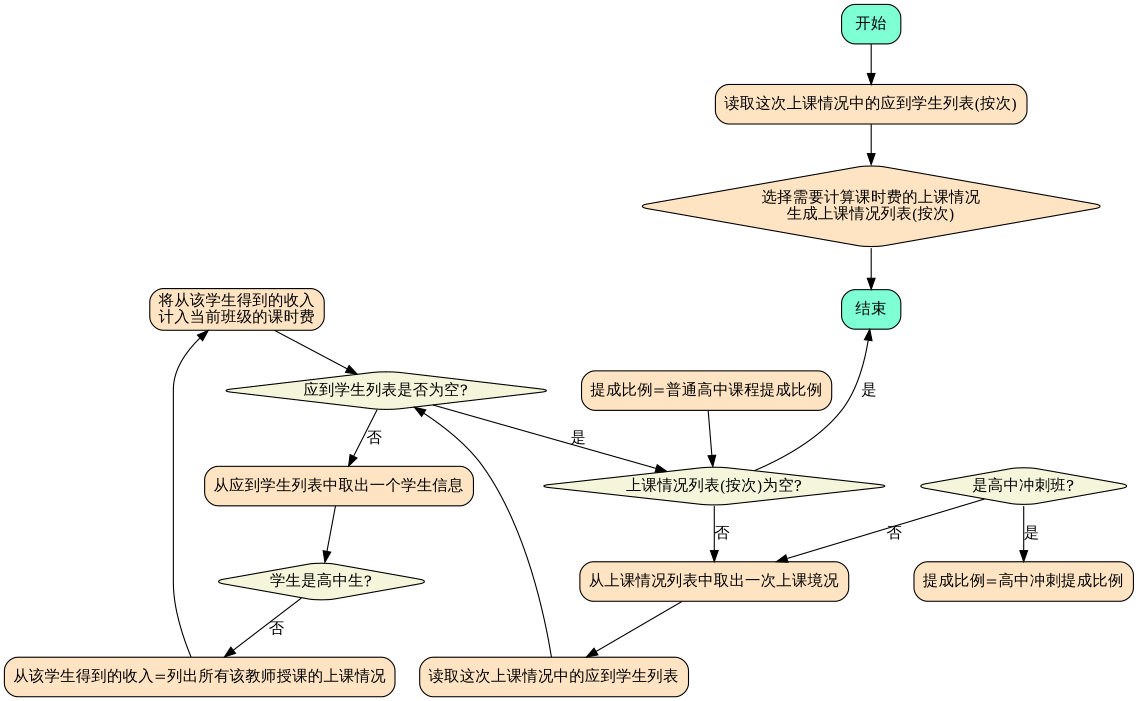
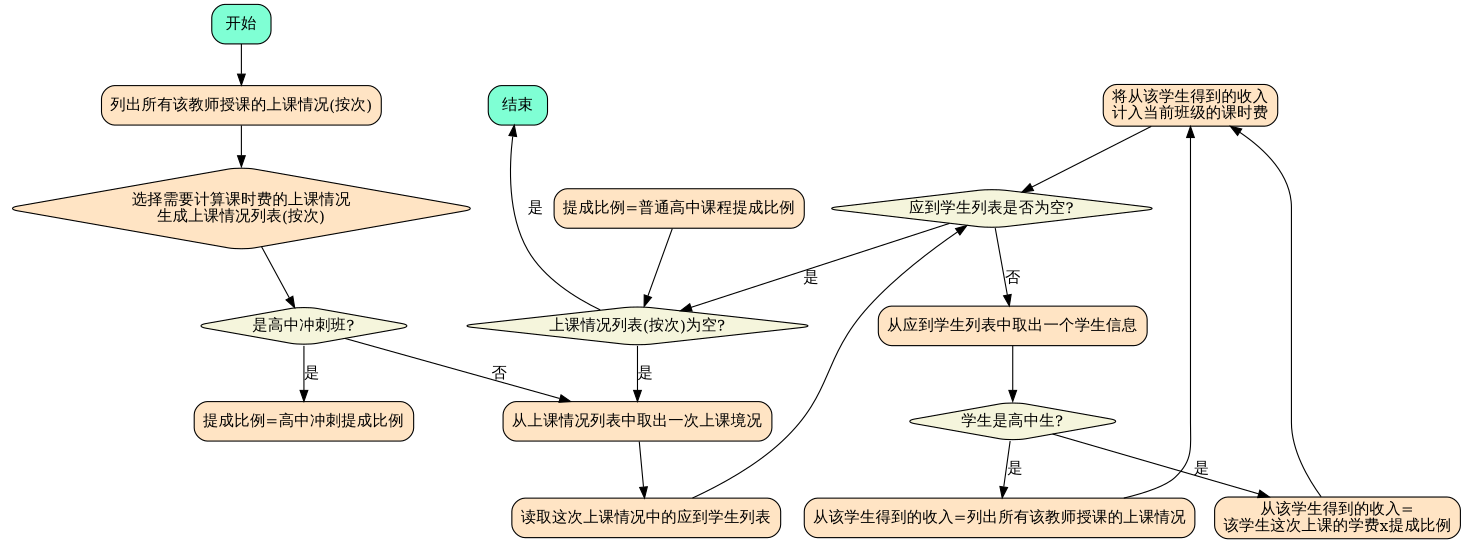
node "读取这次上课情况中的应到学生列表(按次)": label "读取这次上课情况中的应到学生列表(按次)" -> "列出所有该教师授课的上课情况(按次)"
edge "选择需要计算课时费的上课情况 生成上课情况列表(按次)" -> "结束": now "选择需要计算课时费的上课情况 生成上课情况列表(按次)" -> "是高中冲刺班?"
node "从该学生得到的收入= 该学生这次上课的学费x提成比例": added
edge "上课情况列表(按次)为空?" -> "从上课情况列表中取出一次上课境况": label "否" -> "是"
edge "学生是高中生?" -> "从该学生得到的收入=列出所有该教师授课的上课情况": label "否" -> "是"
